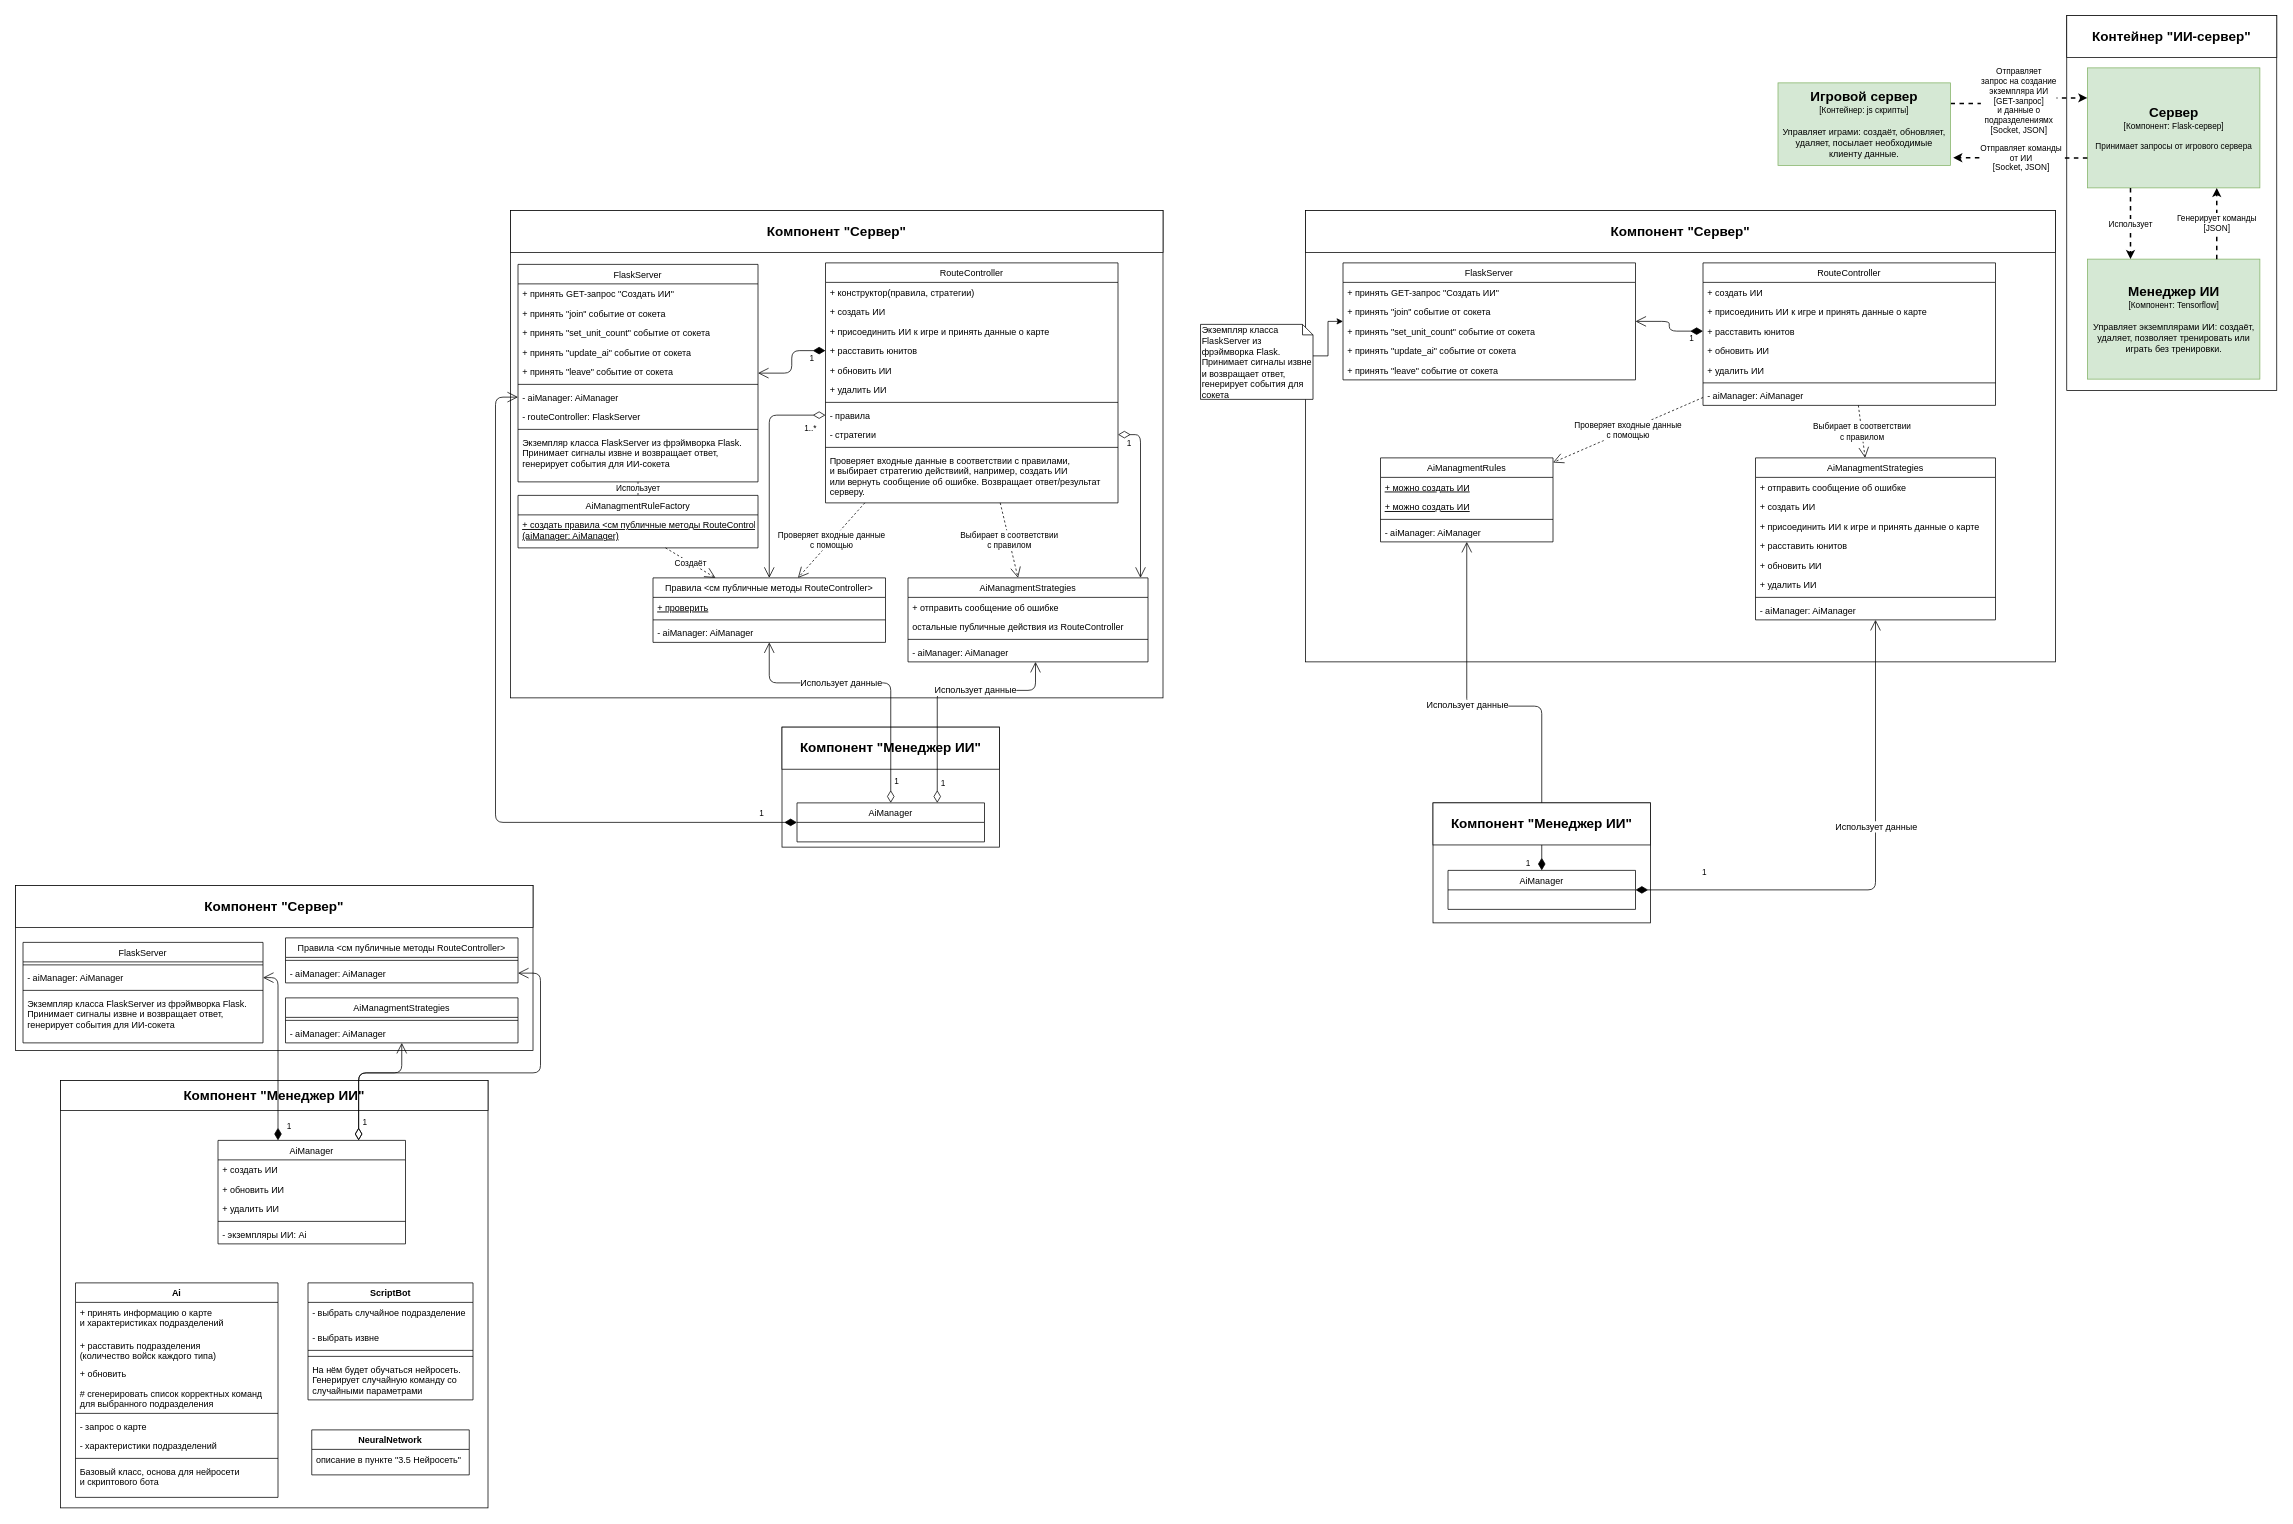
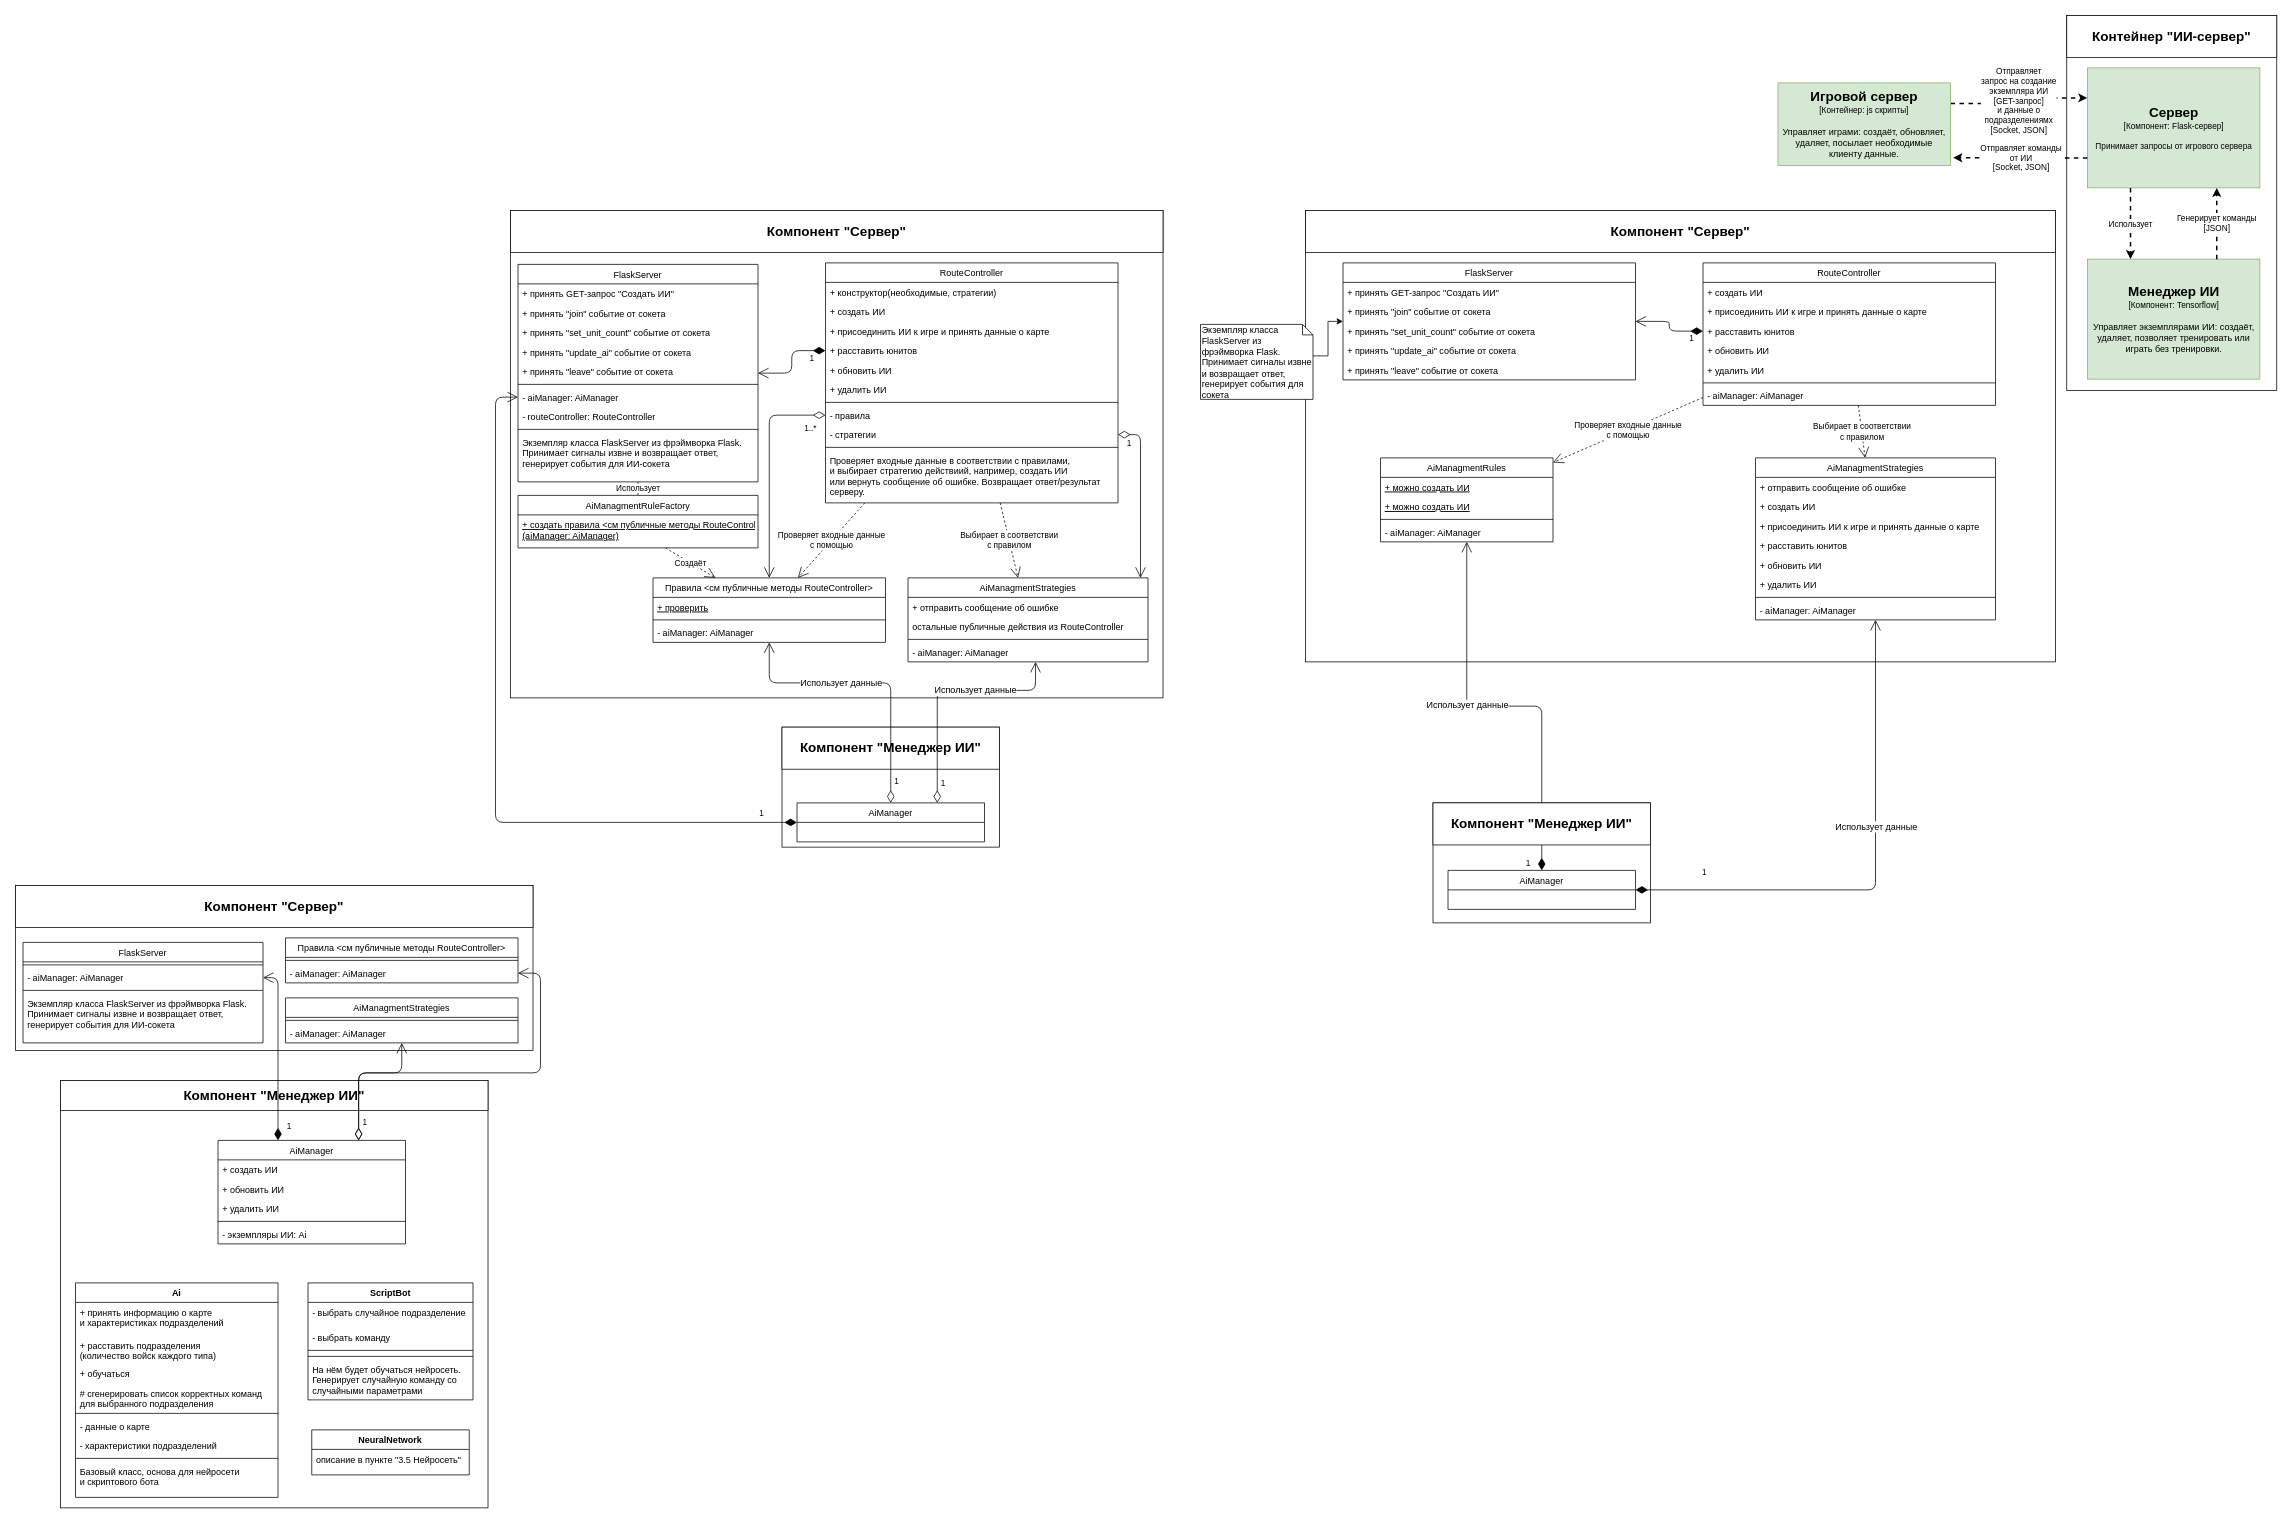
node "+ конструктор(правила, стратегии)": label "+ конструктор(правила, стратегии)" -> "+ конструктор(необходимые, стратегии)"
node "- routeController: FlaskServer": label "- routeController: FlaskServer" -> "- routeController: RouteController"
node "- выбрать извне": label "- выбрать извне" -> "- выбрать команду"
node "+ обновить": label "+ обновить" -> "+ обучаться"
node "- запрос о карте": label "- запрос о карте" -> "- данные о карте"
